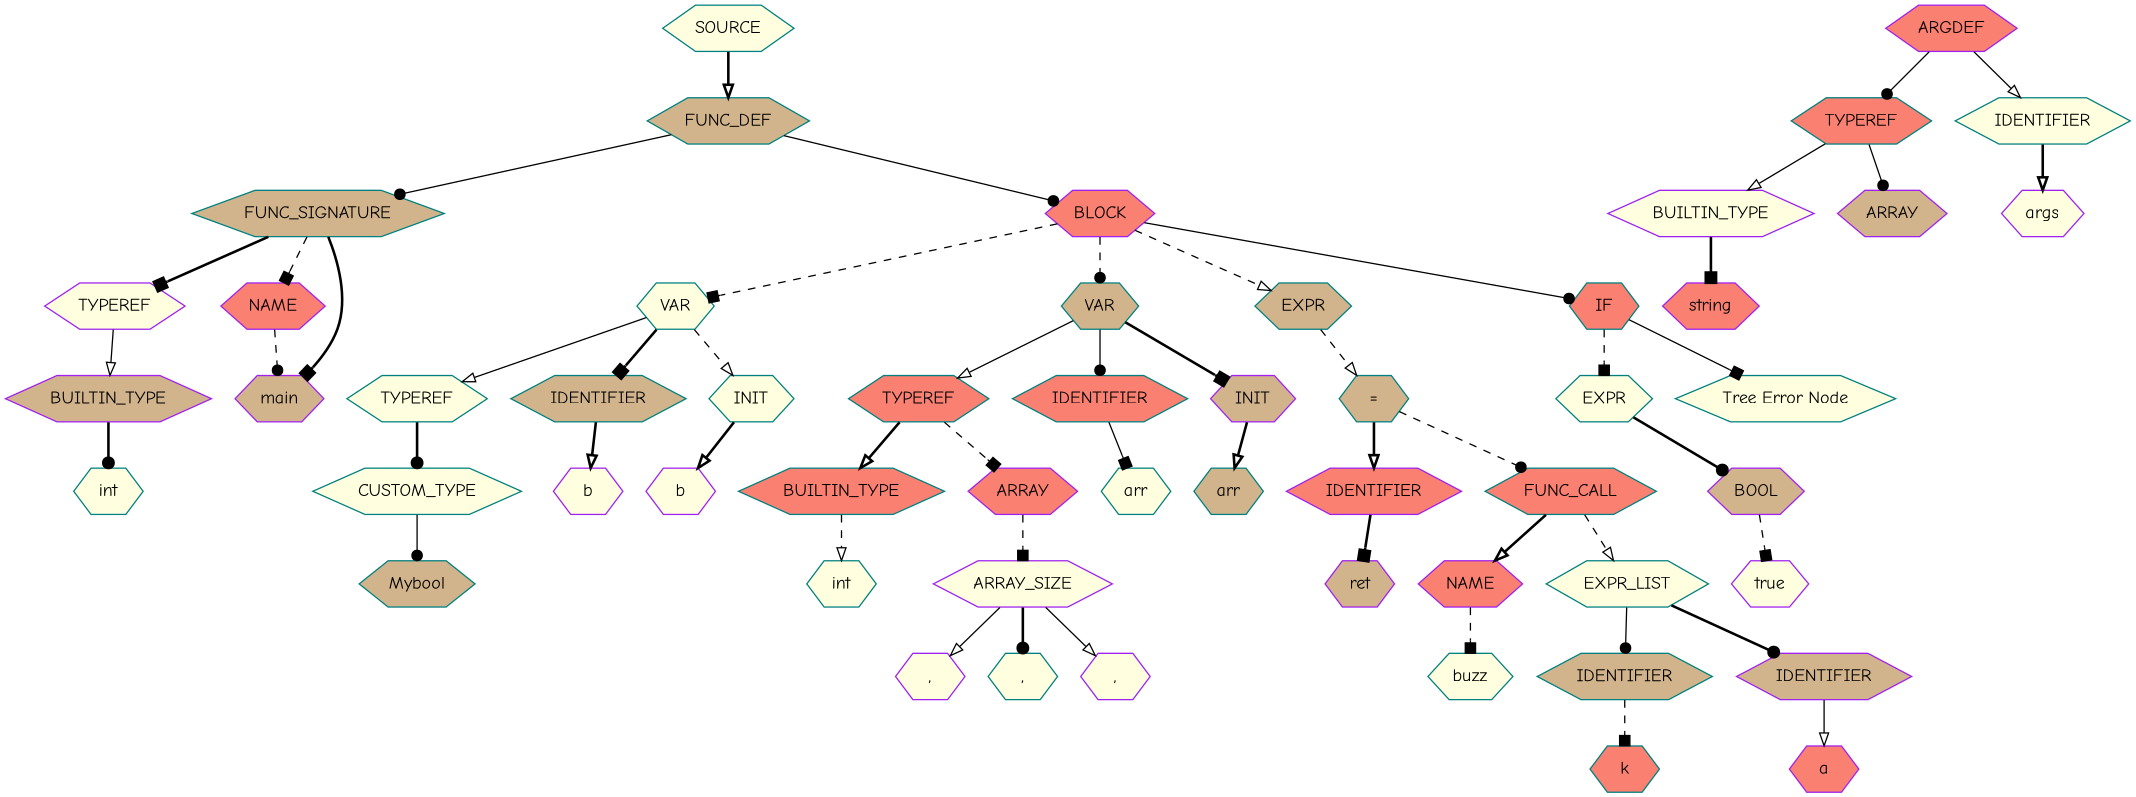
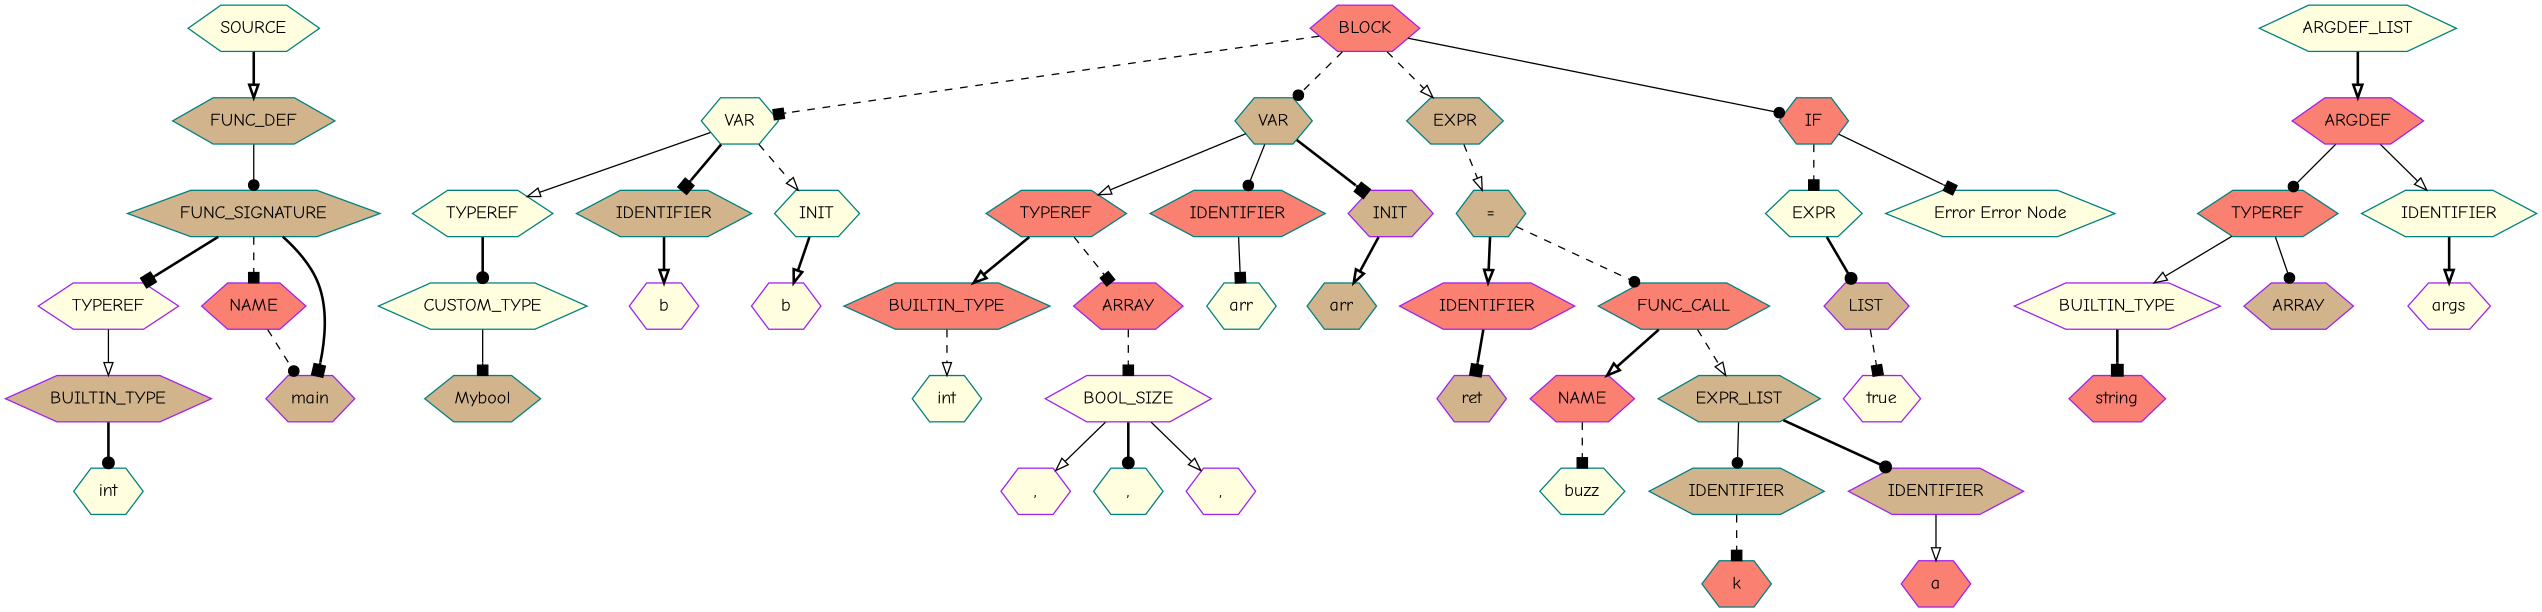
node "ARGDEF_LIST": added
edge "FUNC_DEF" -> "BLOCK": removed
node "Tree Error Node": label "Tree Error Node" -> "Error Error Node"
node "BOOL": label "BOOL" -> "LIST"
edge "CUSTOM_TYPE" -> "Mybool": arrowhead dot -> box
node "ARRAY_SIZE": label "ARRAY_SIZE" -> "BOOL_SIZE"
node "EXPR_LIST": fillcolor lightyellow -> tan
